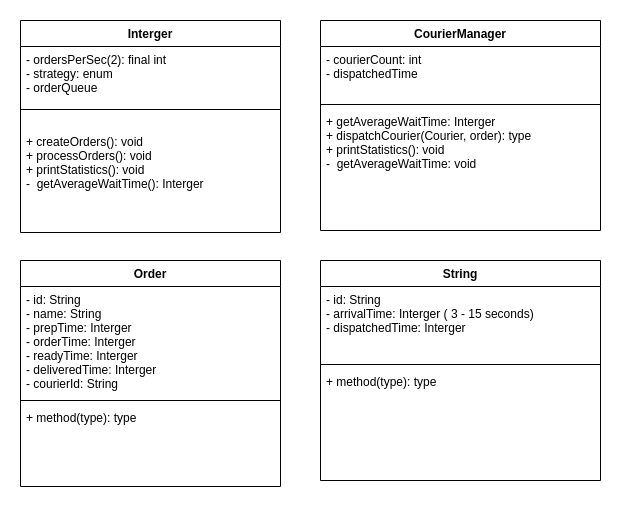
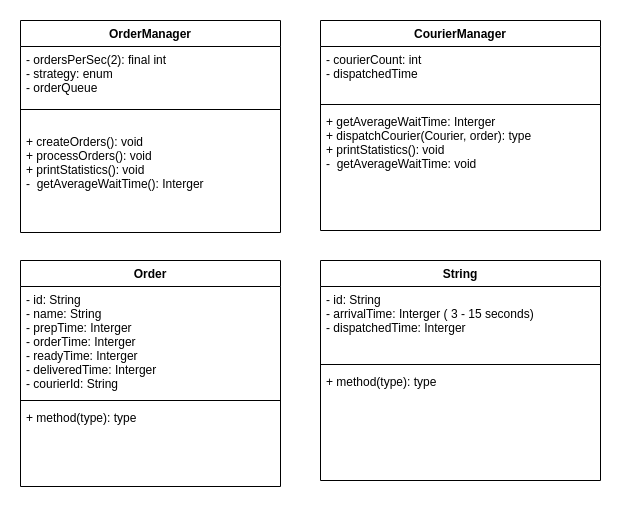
node "Interger": label "Interger" -> "OrderManager"
